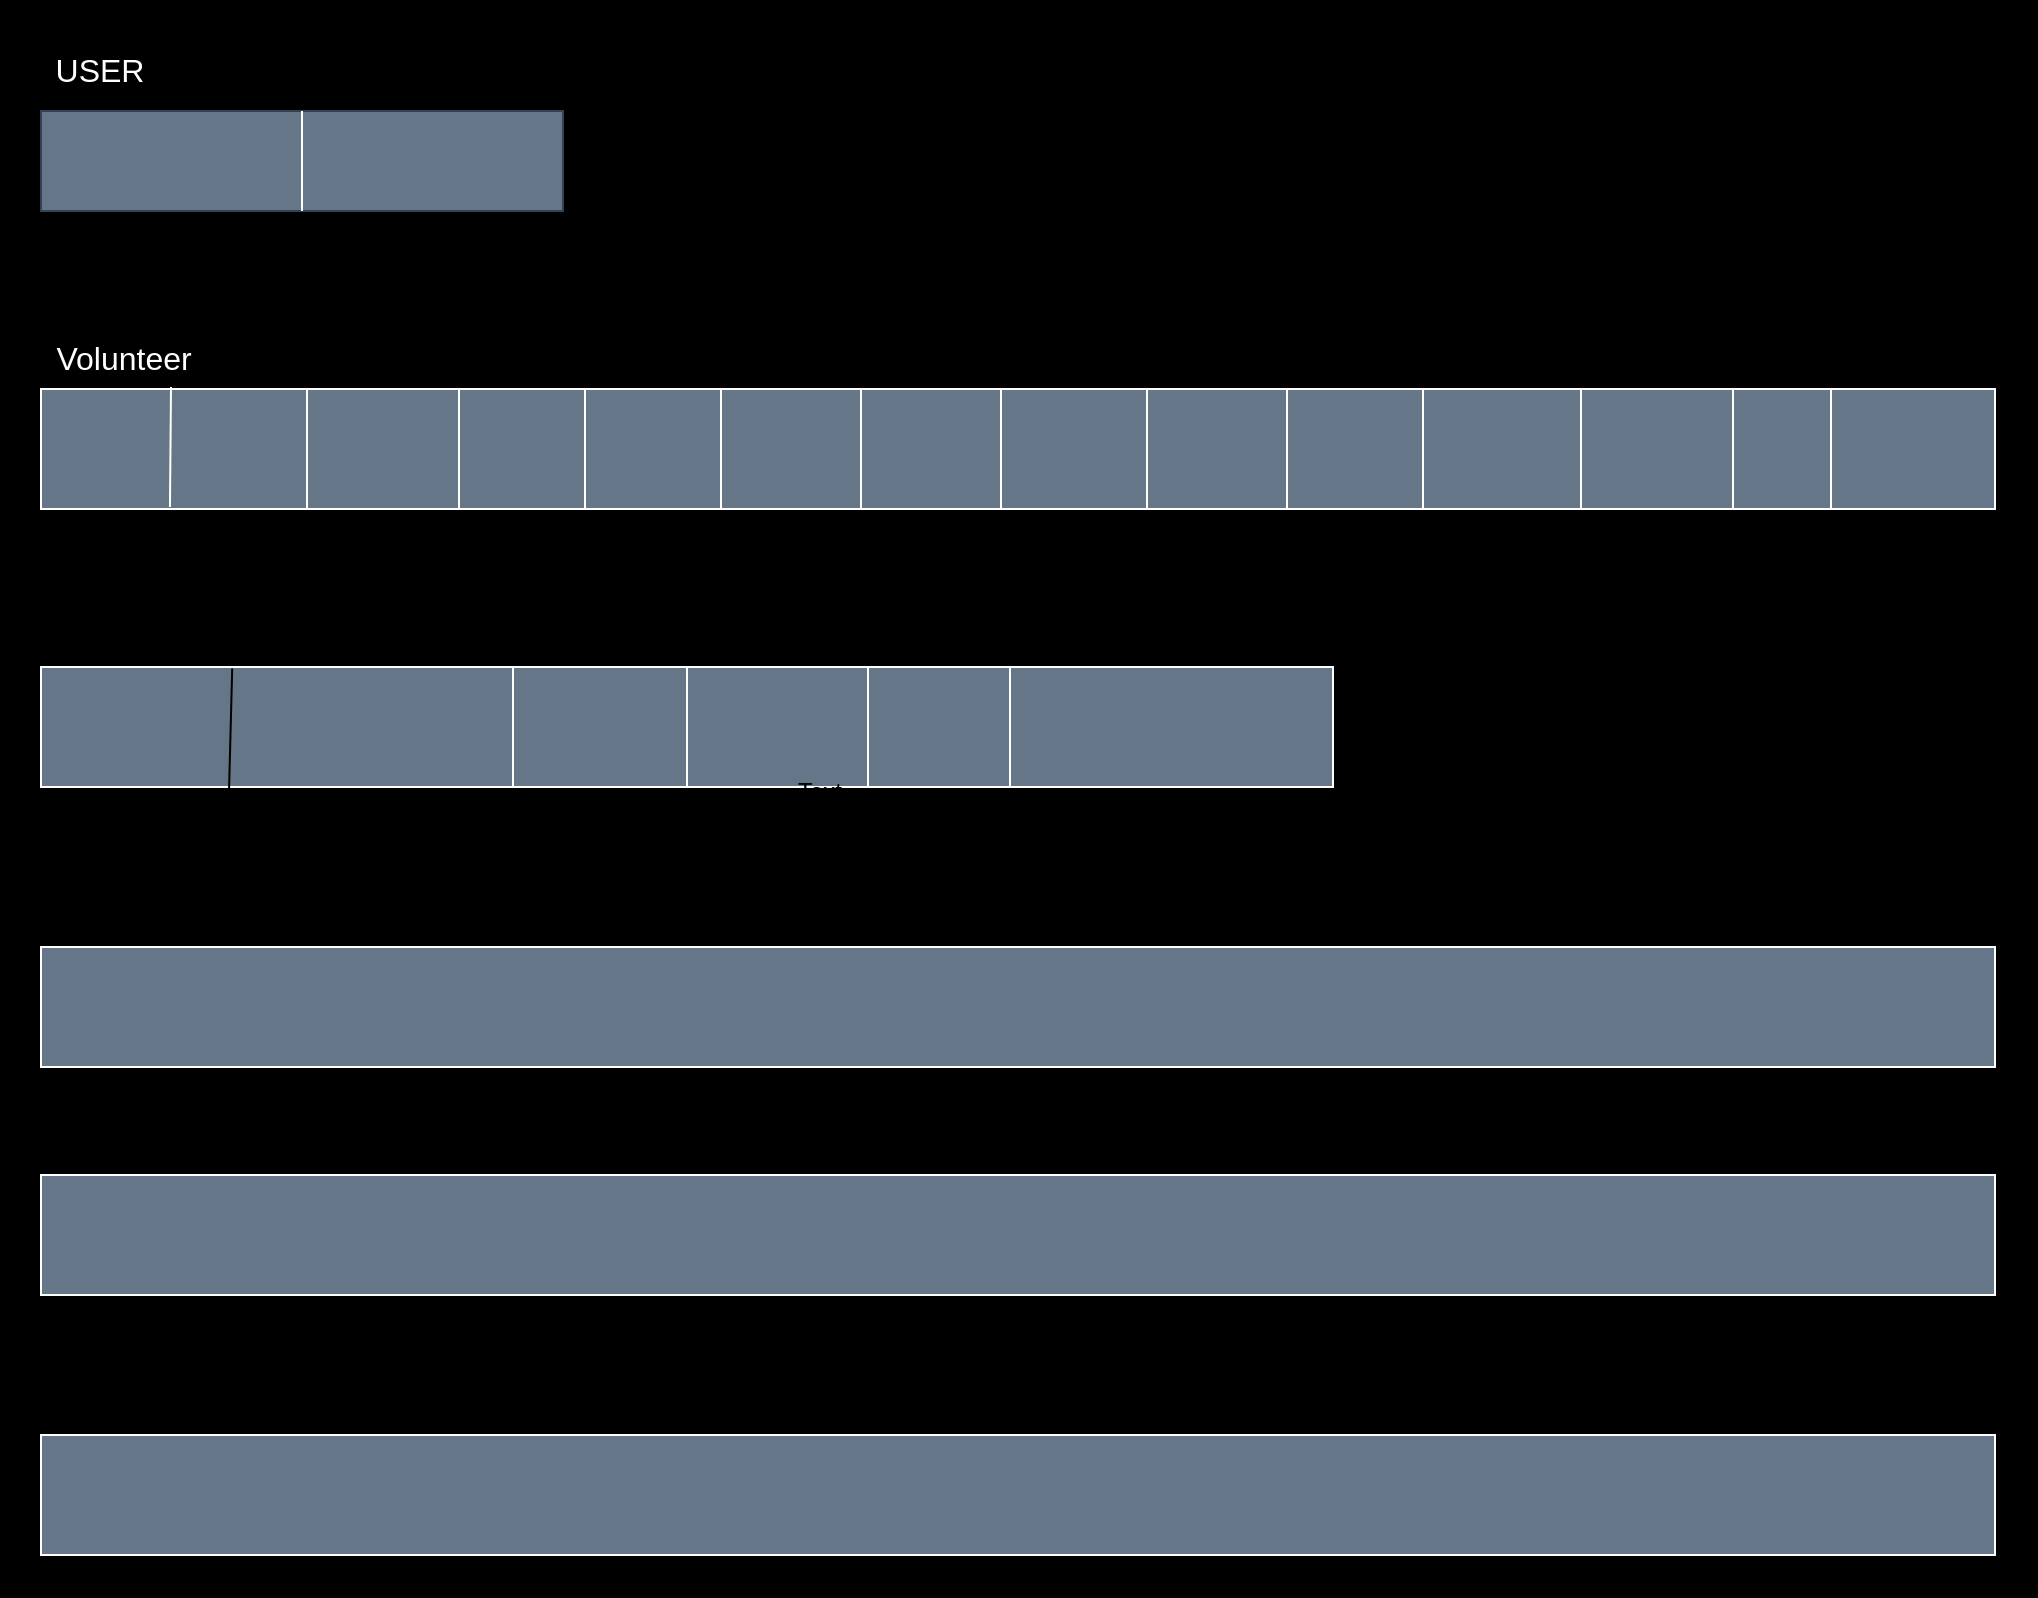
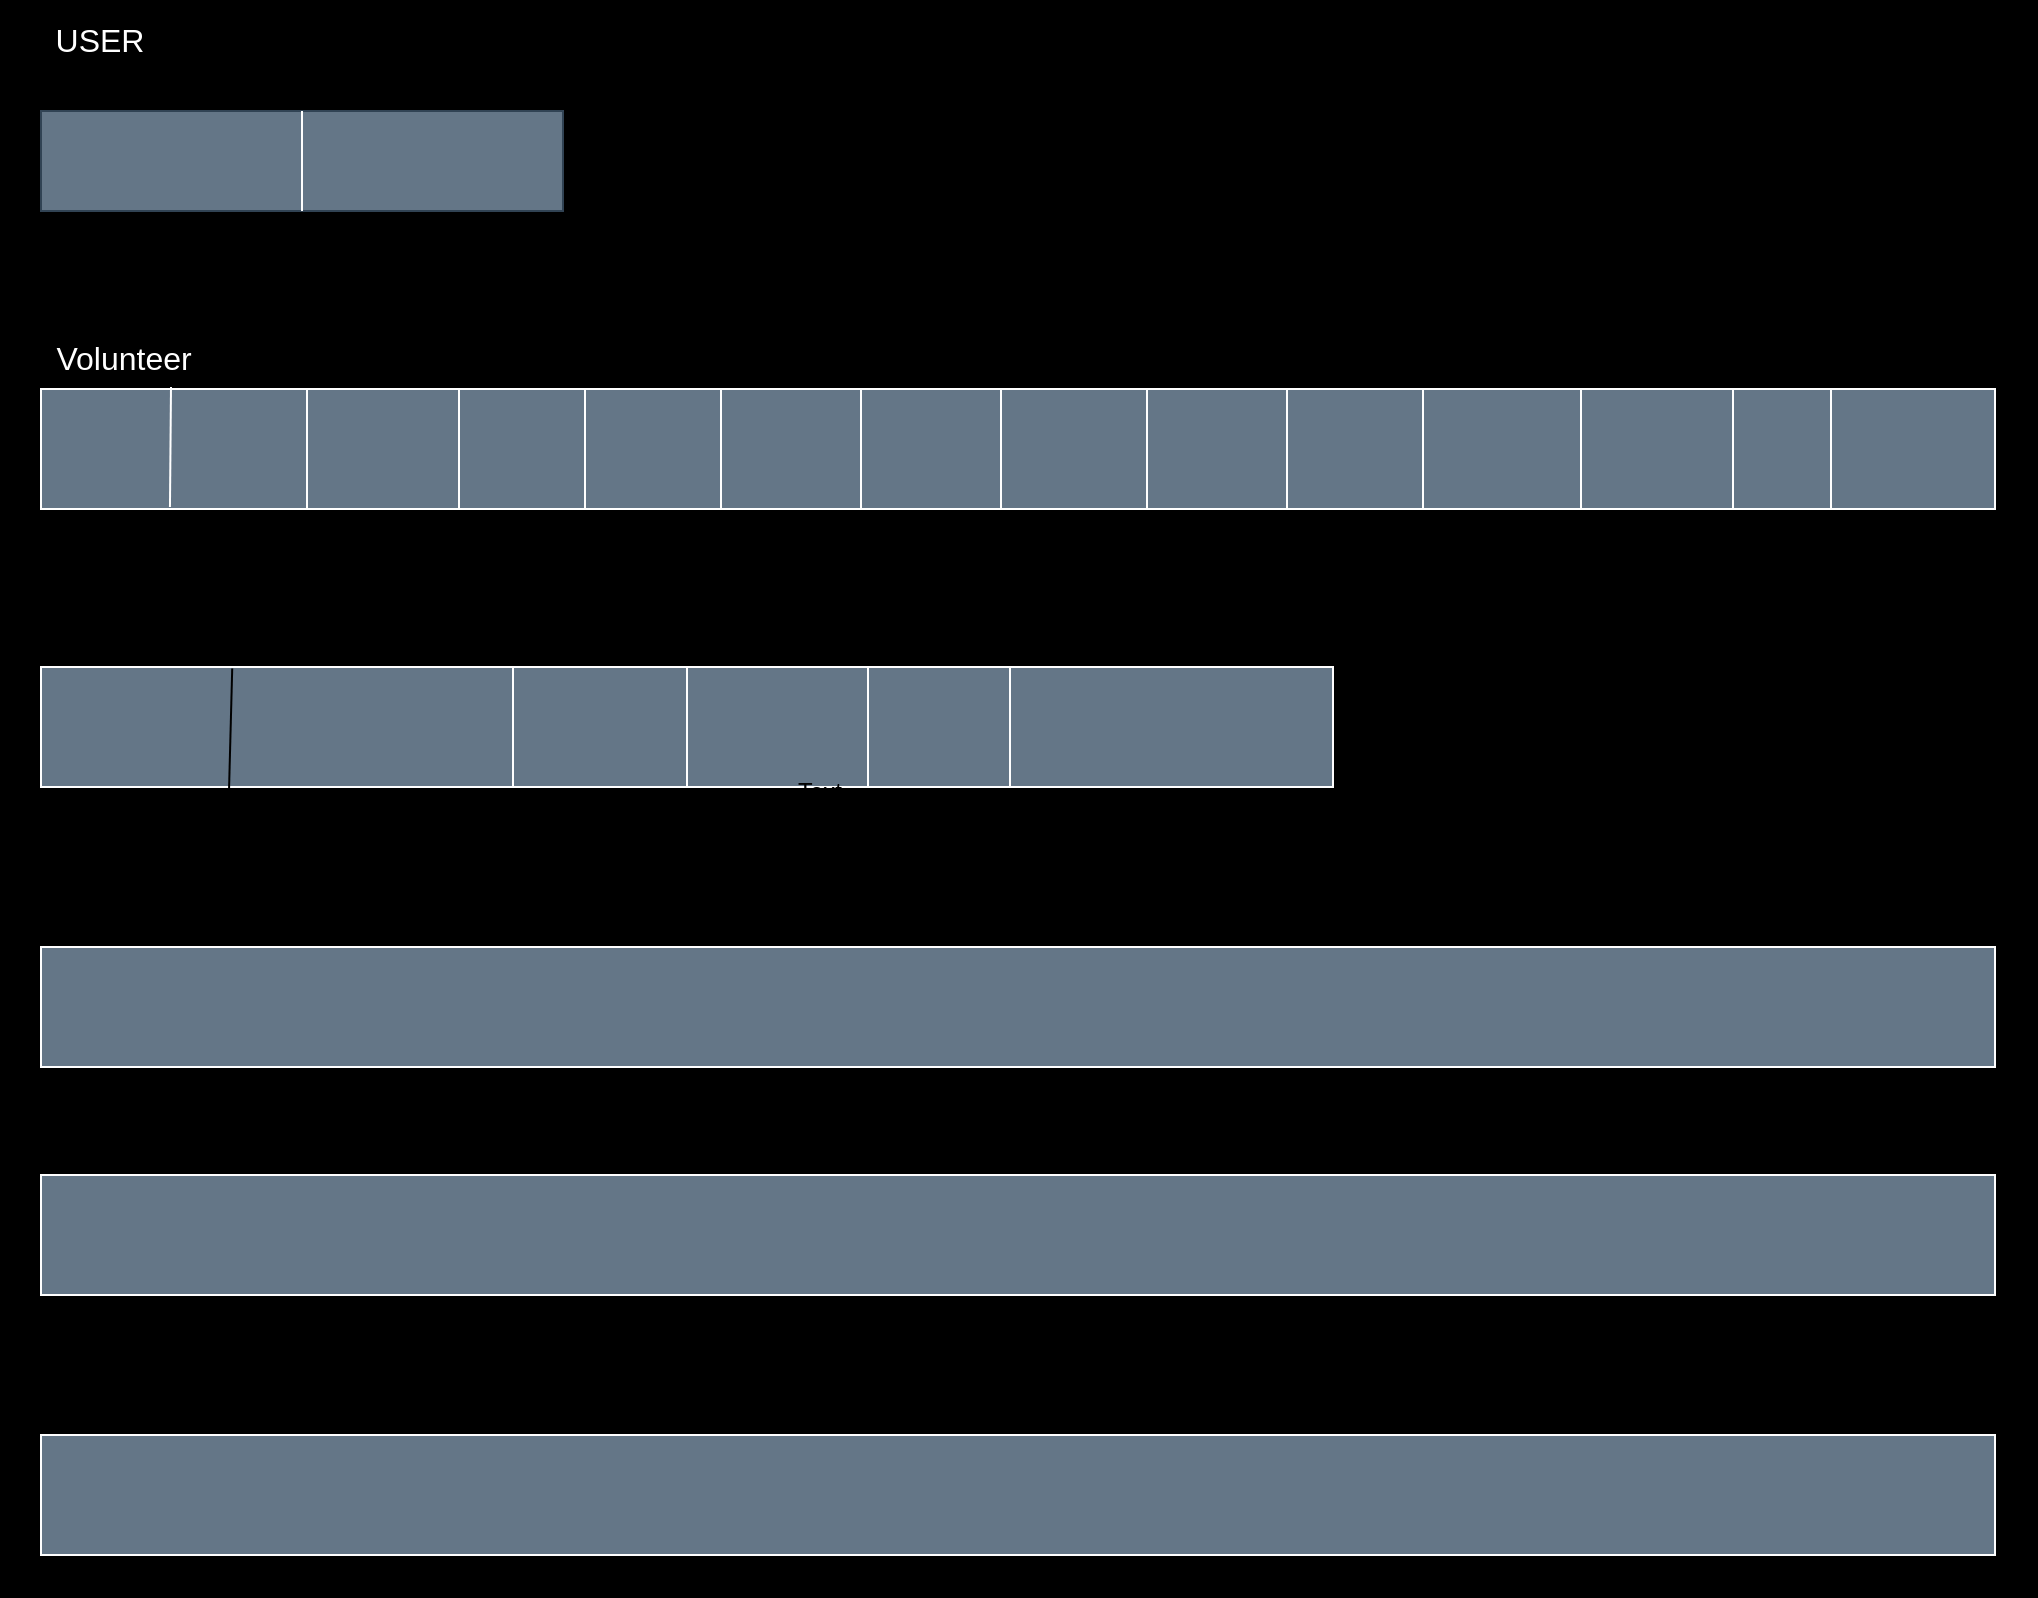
node "USER": moved (101, 71) -> (101, 41)
